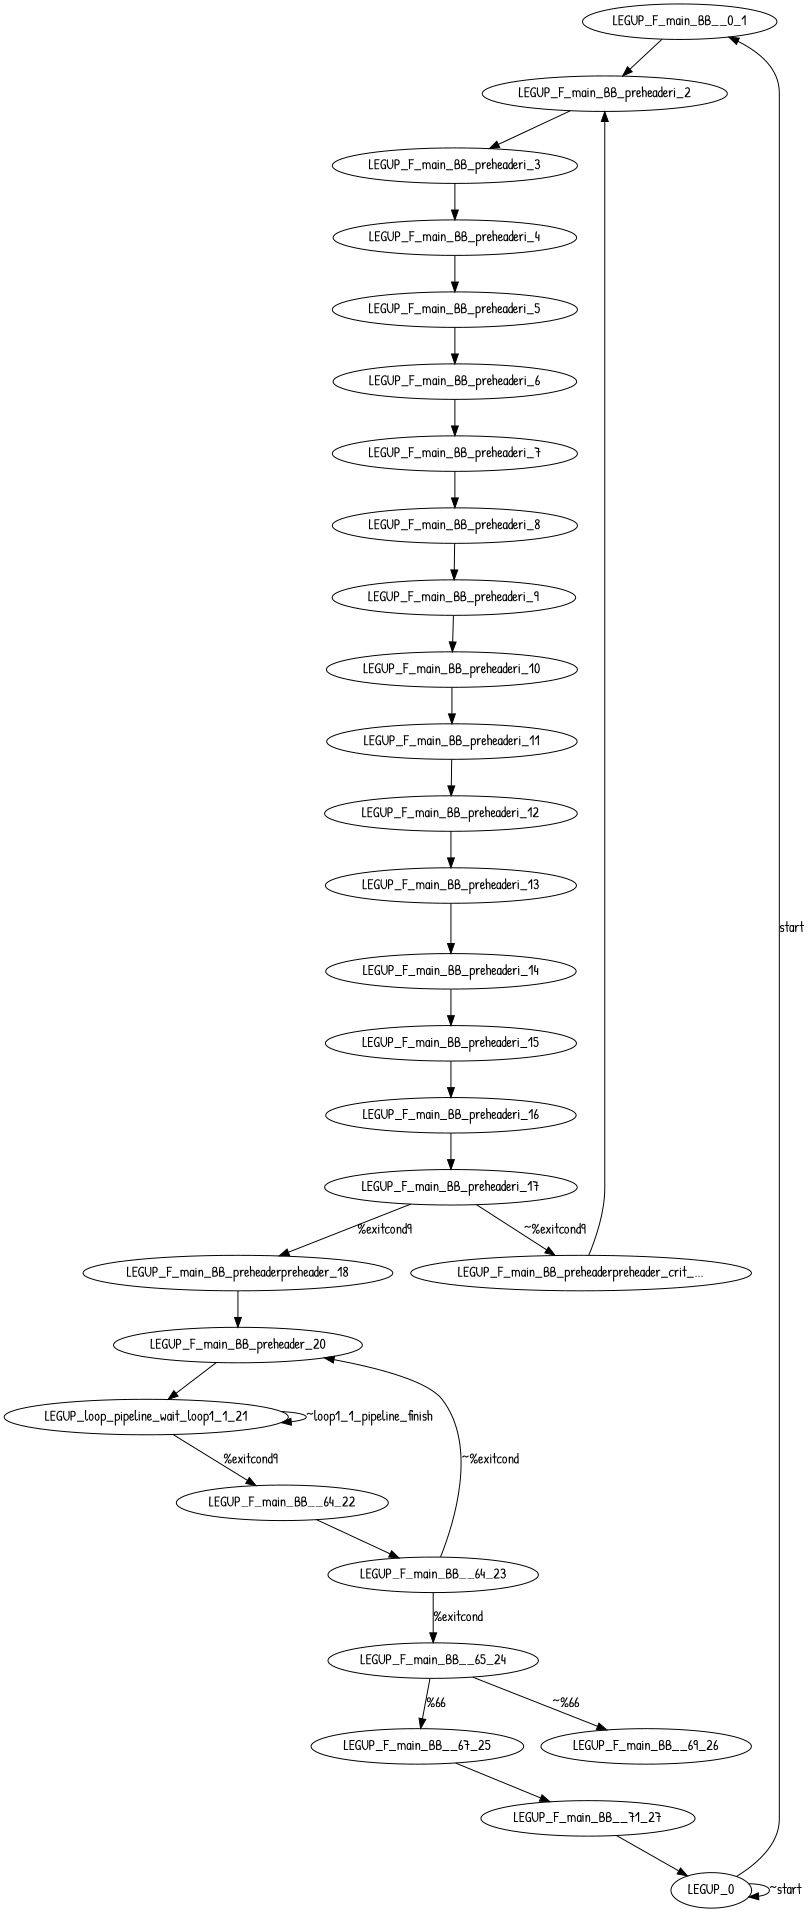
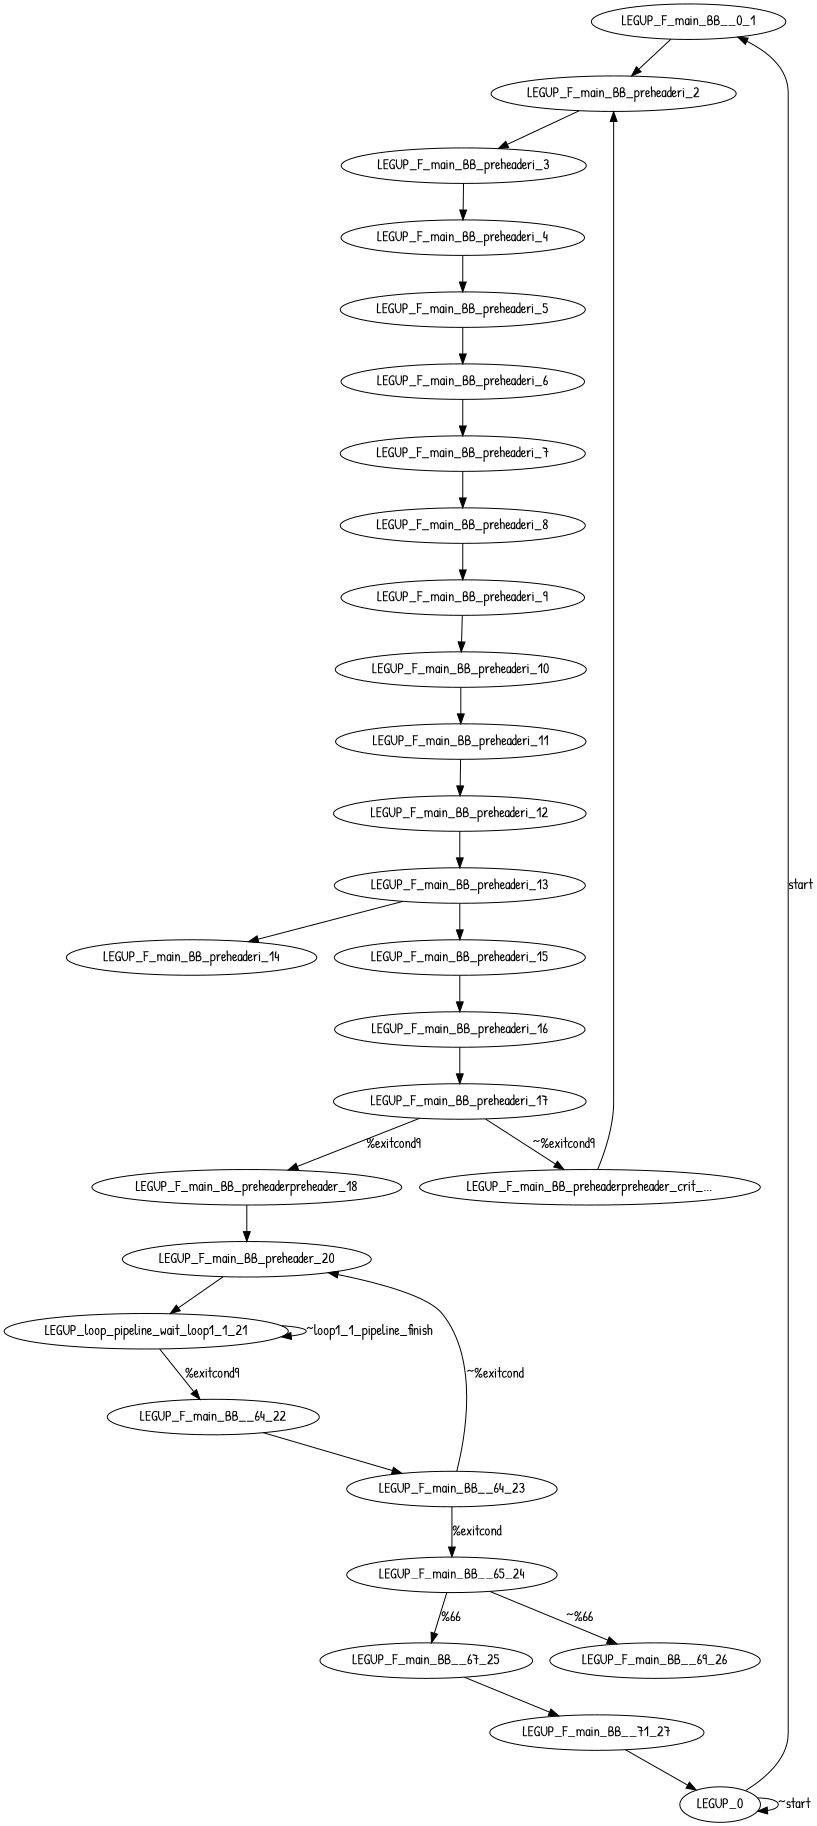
edge "LEGUP_F_main_BB_preheaderi_14" -> "LEGUP_F_main_BB_preheaderi_15": now "LEGUP_F_main_BB_preheaderi_13" -> "LEGUP_F_main_BB_preheaderi_15"
